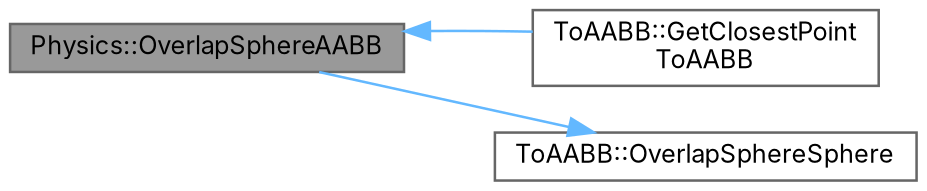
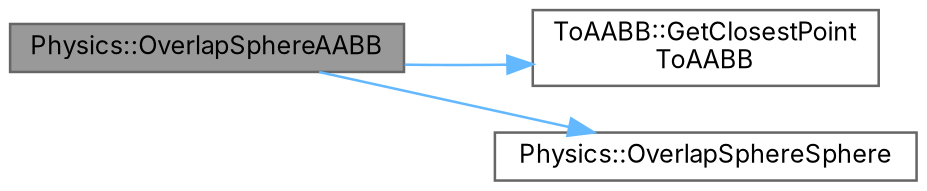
edge "ToAABB::GetClosestPoint ToAABB" -> "Physics::OverlapSphereAABB": reversed
node "ToAABB::OverlapSphereSphere": label "ToAABB::OverlapSphereSphere" -> "Physics::OverlapSphereSphere"
